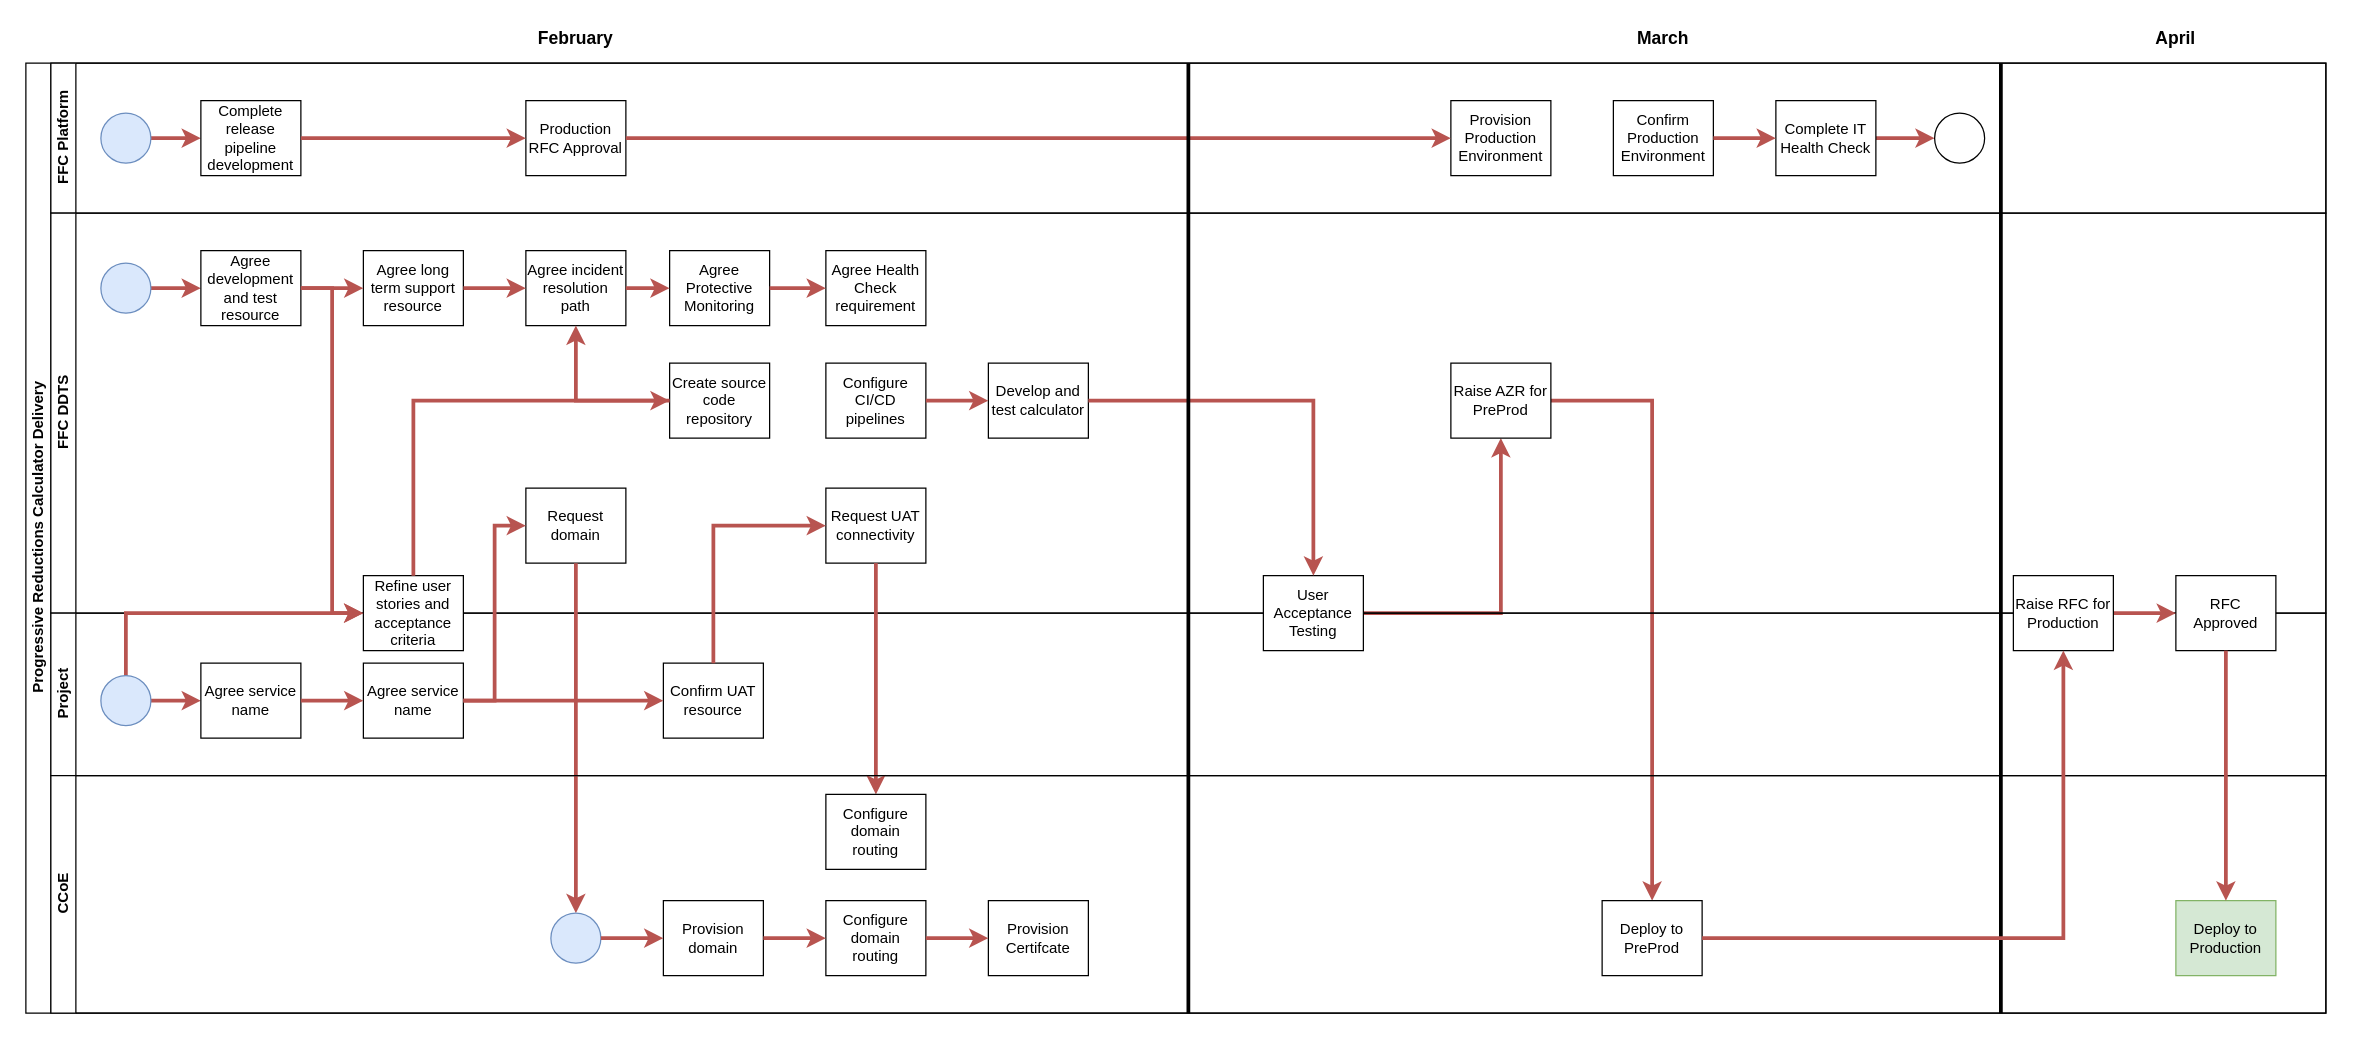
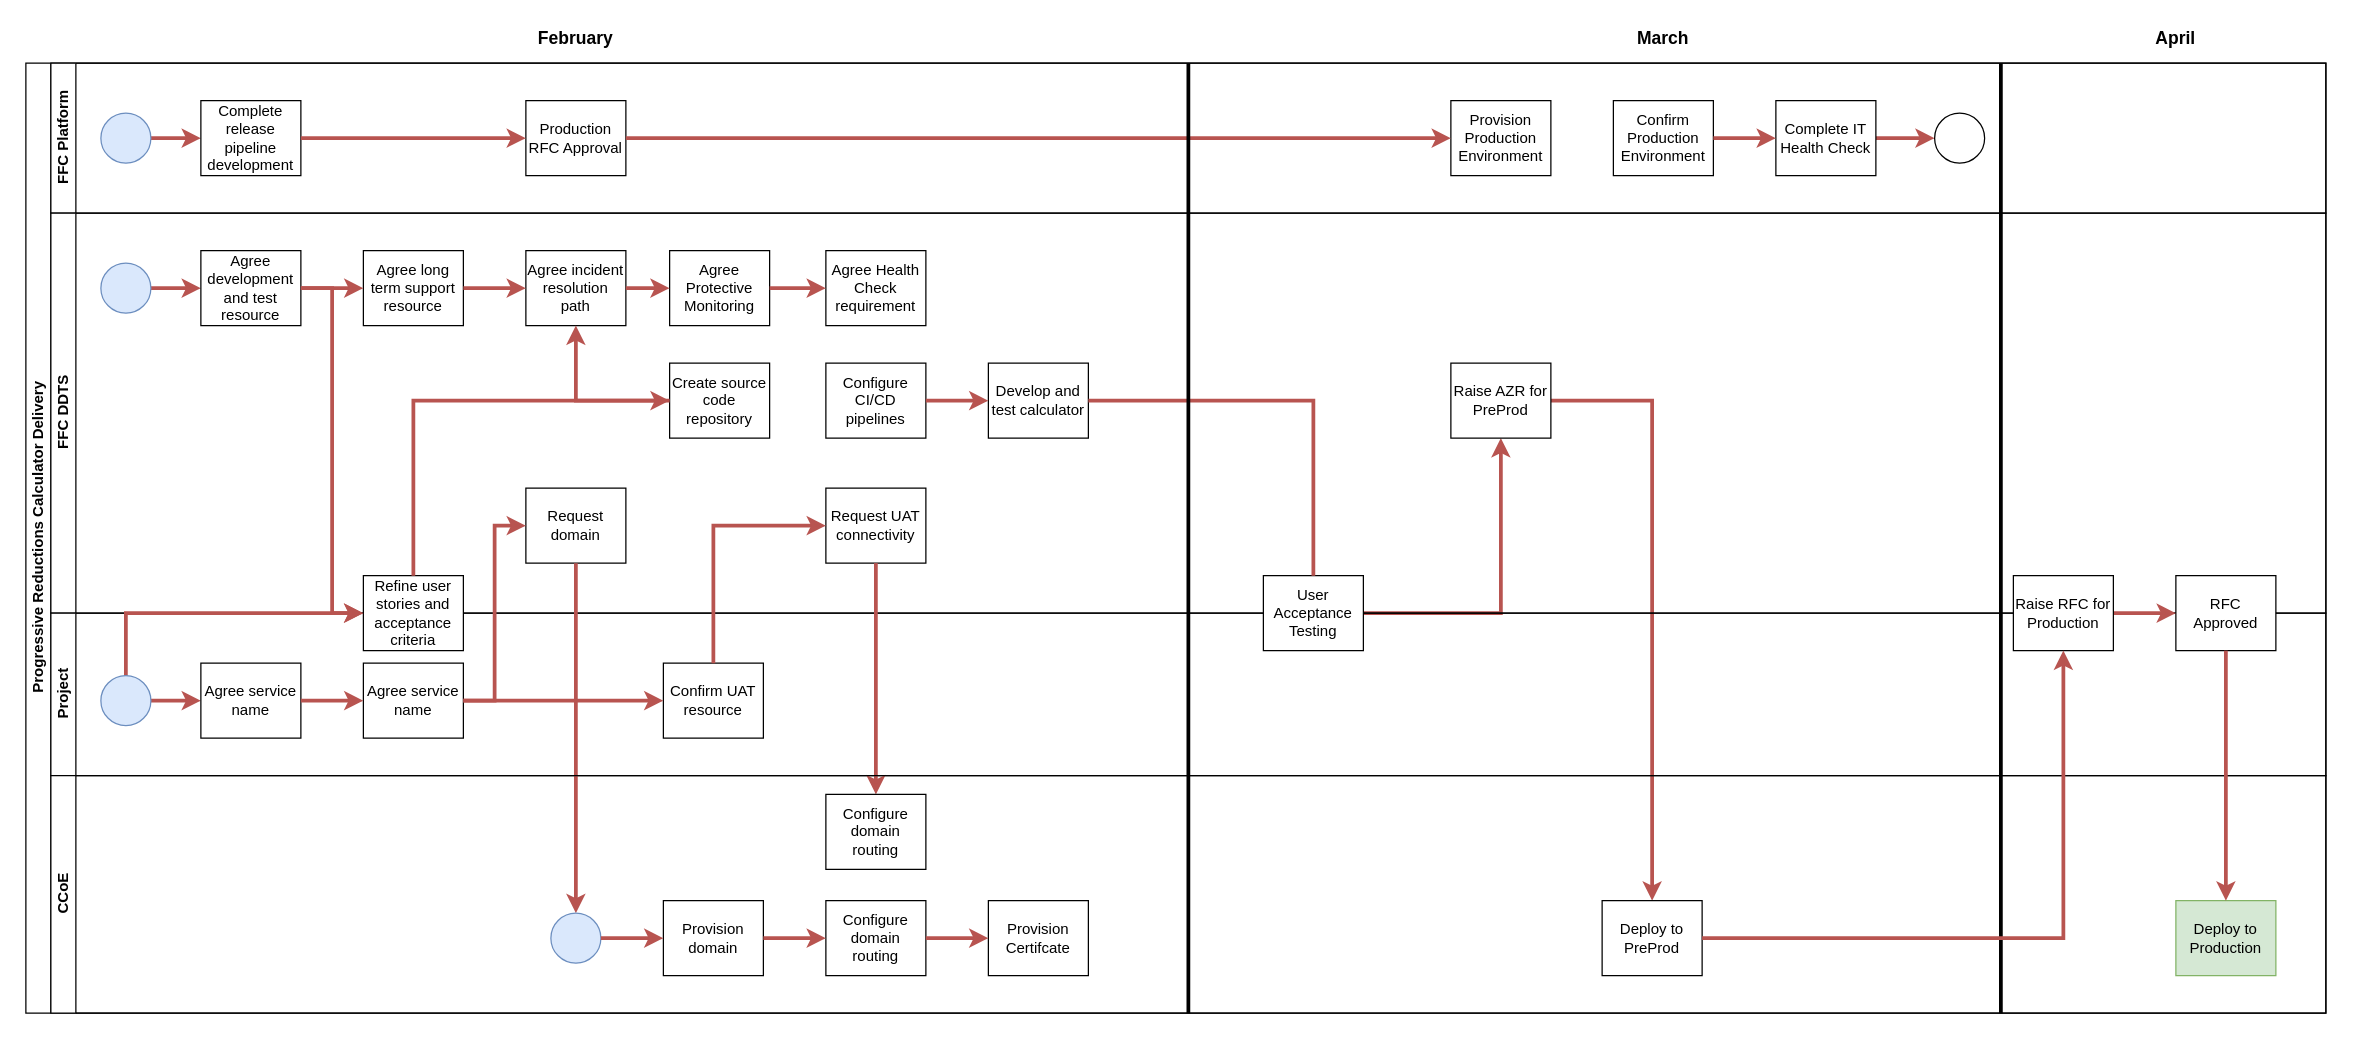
edge "Develop and test calculator" -> "User Acceptance Testing": arrowhead classic -> none
